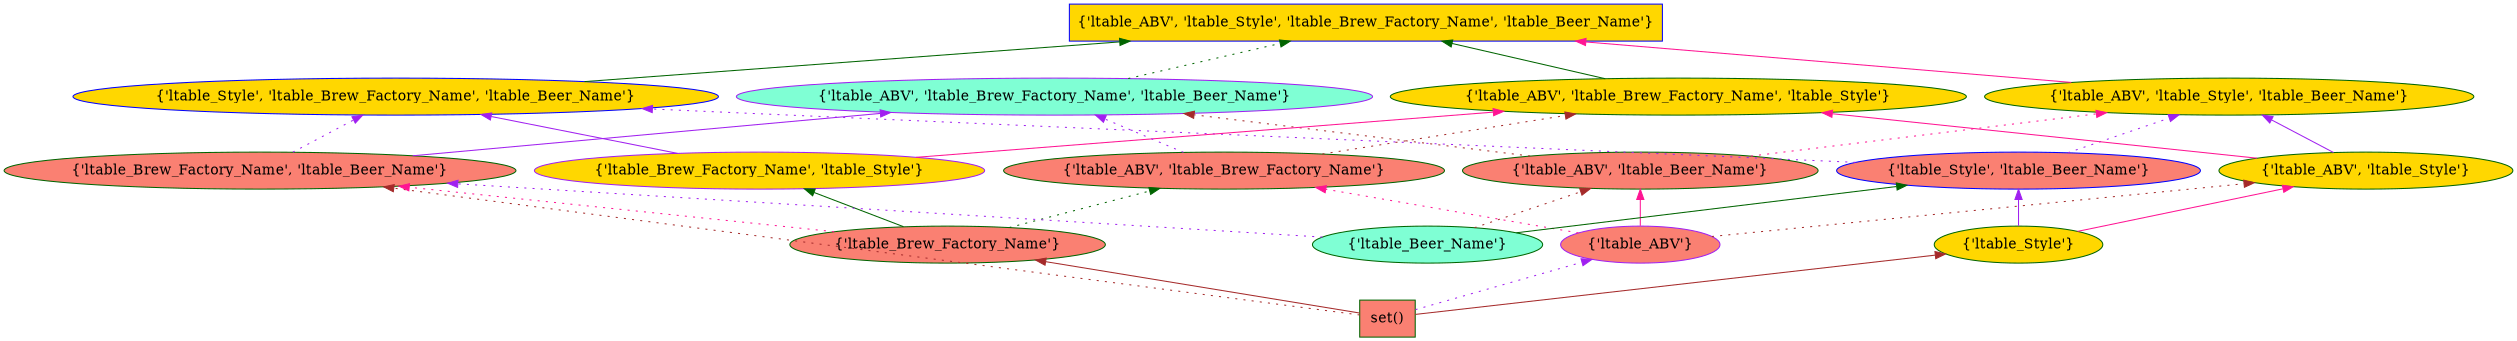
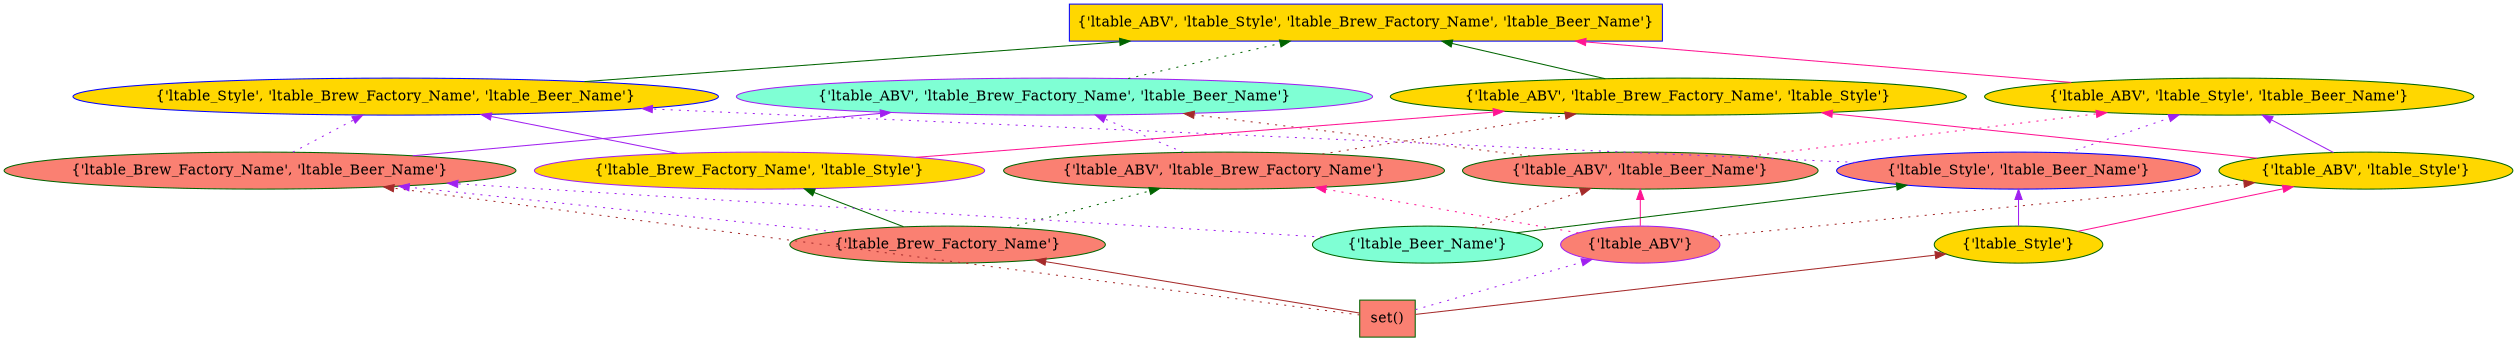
edge "{'ltable_Brew_Factory_Name'}" -> "{'ltable_Brew_Factory_Name', 'ltable_Beer_Name'}": color deeppink -> purple
